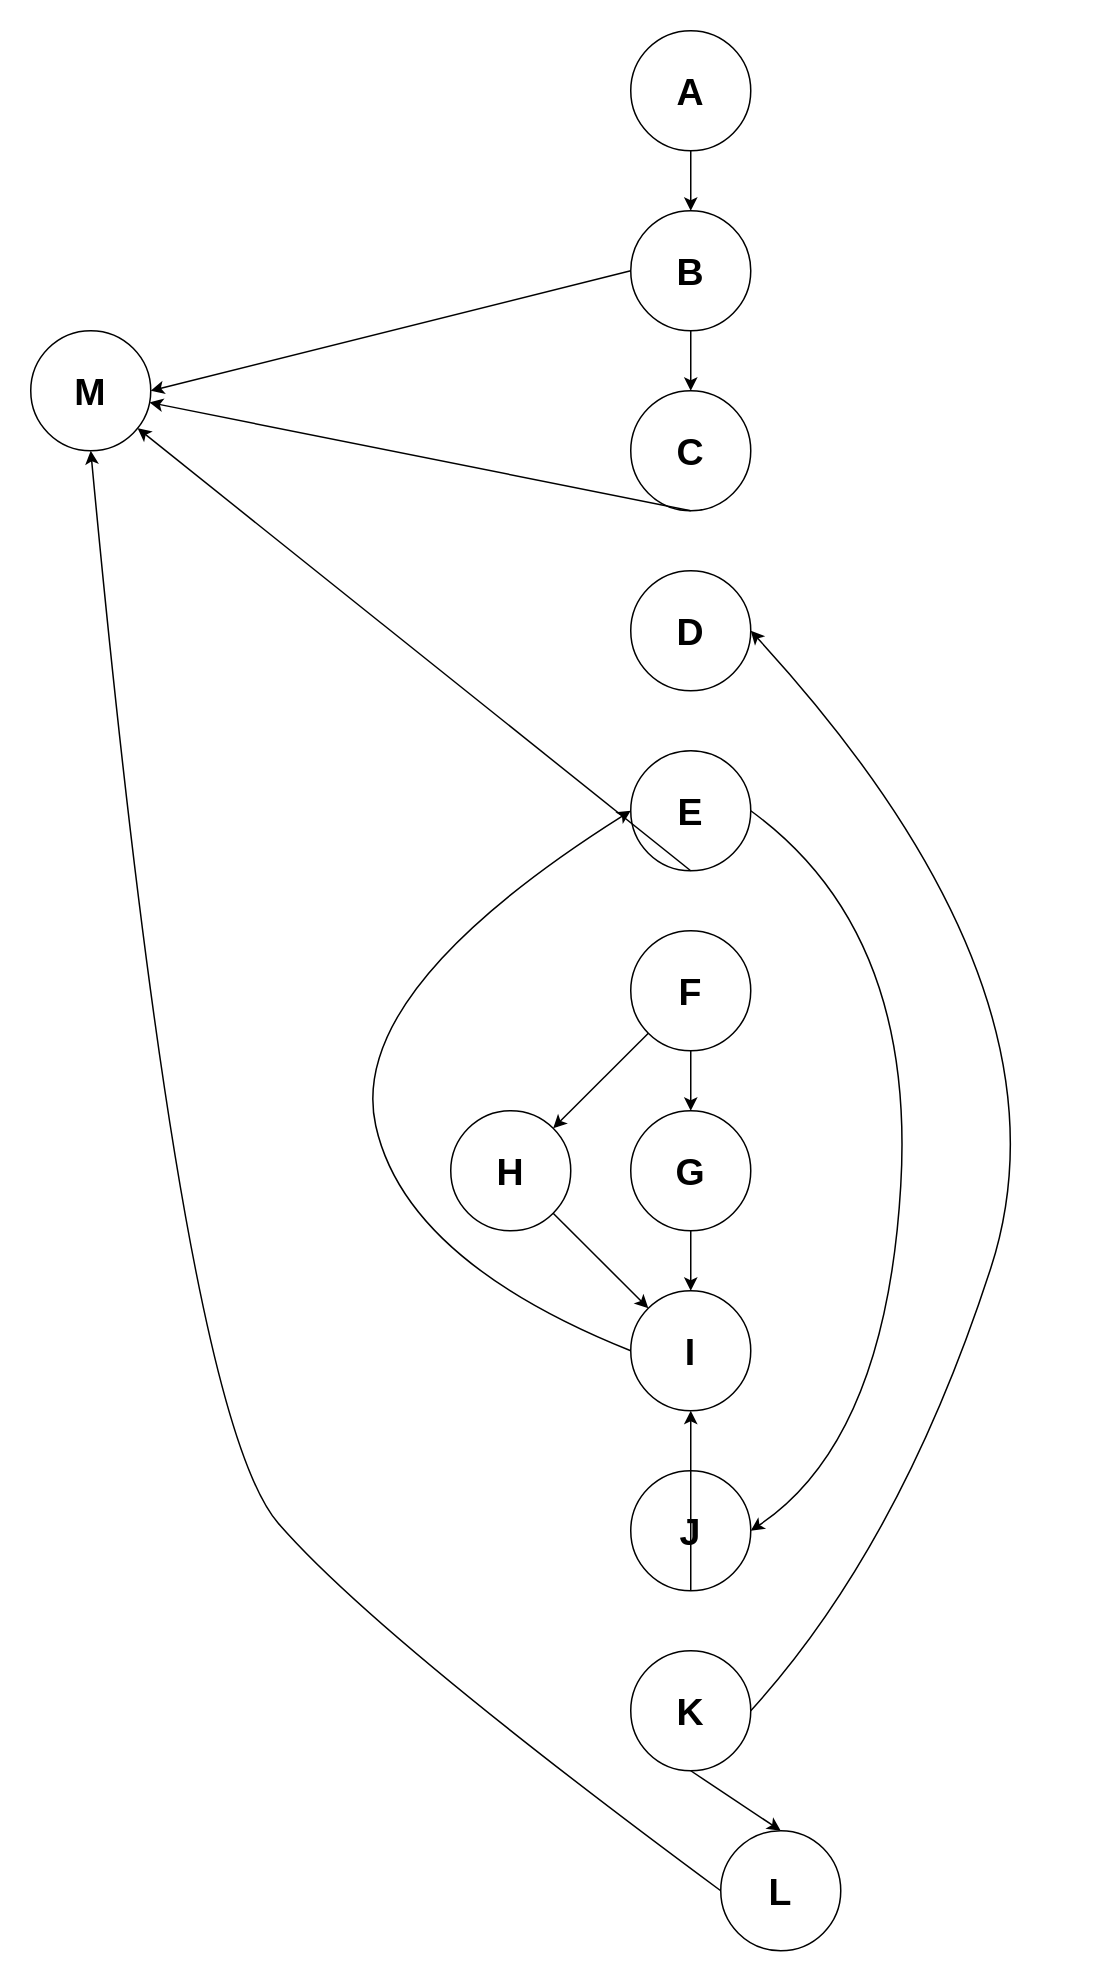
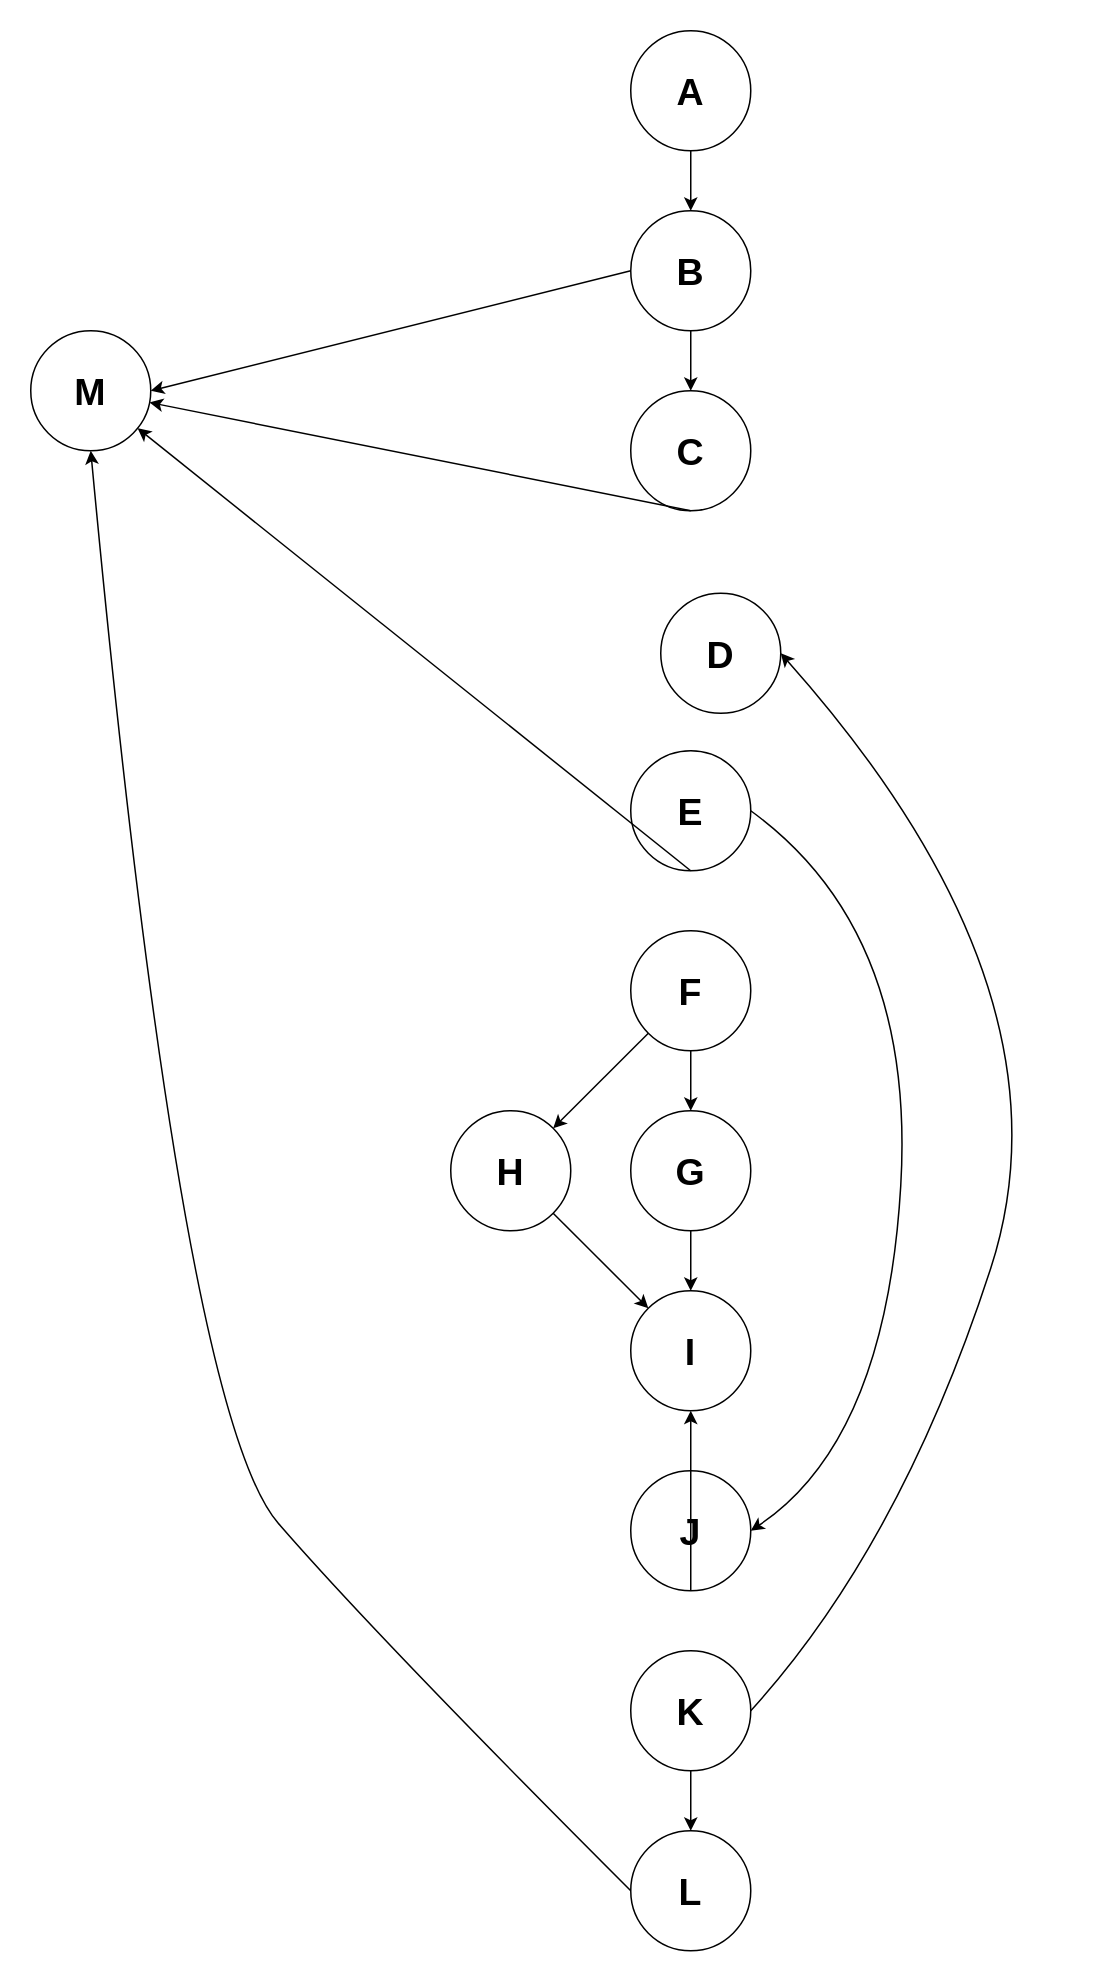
node "D": moved (691, 631) -> (721, 653)
edge "I" -> "E": removed
node "L": moved (781, 1891) -> (691, 1891)
